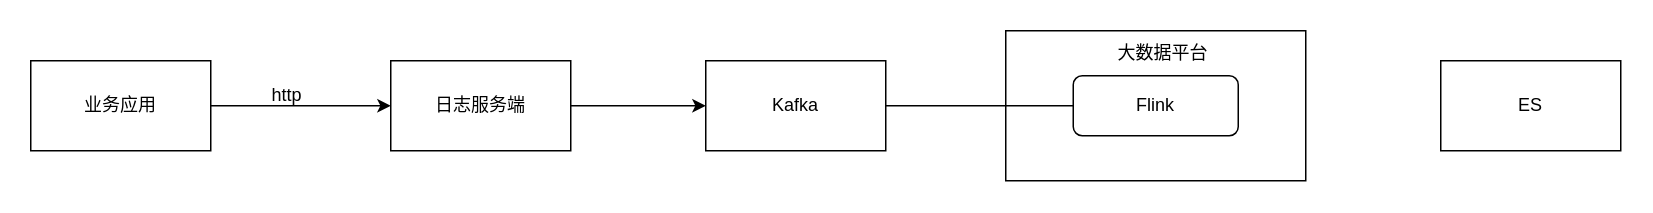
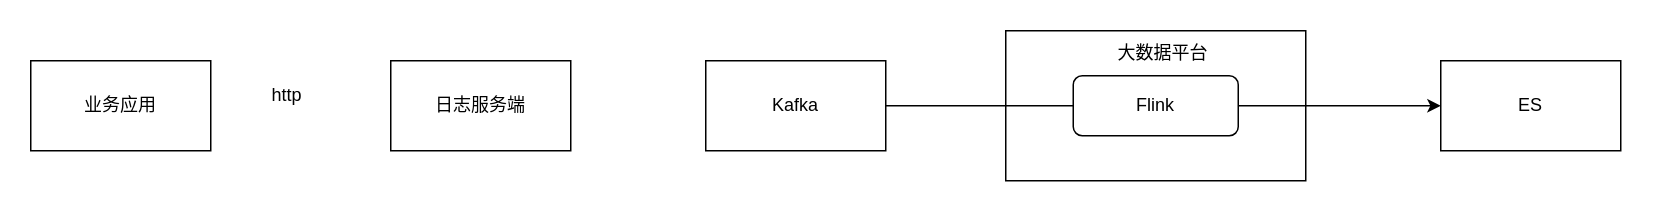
edge "业务应用" -> "日志服务端": removed
edge "日志服务端" -> "Kafka": removed
edge "Flink" -> "ES": added
